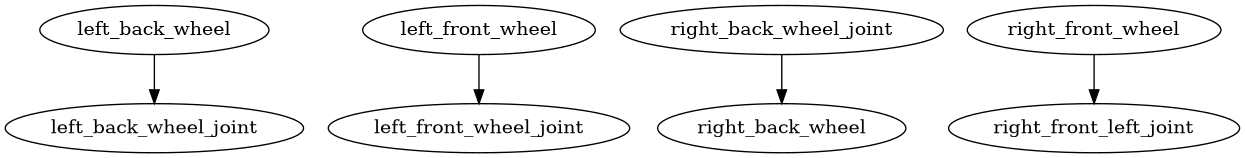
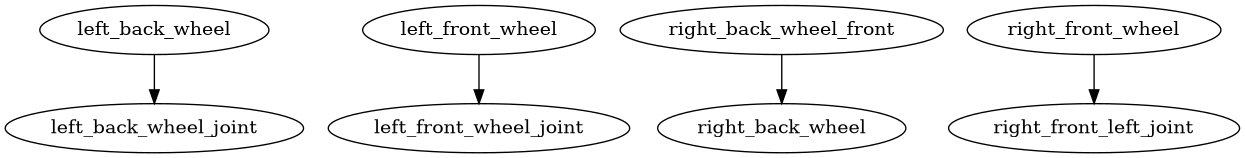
node "right_back_wheel_joint": label "right_back_wheel_joint" -> "right_back_wheel_front"
